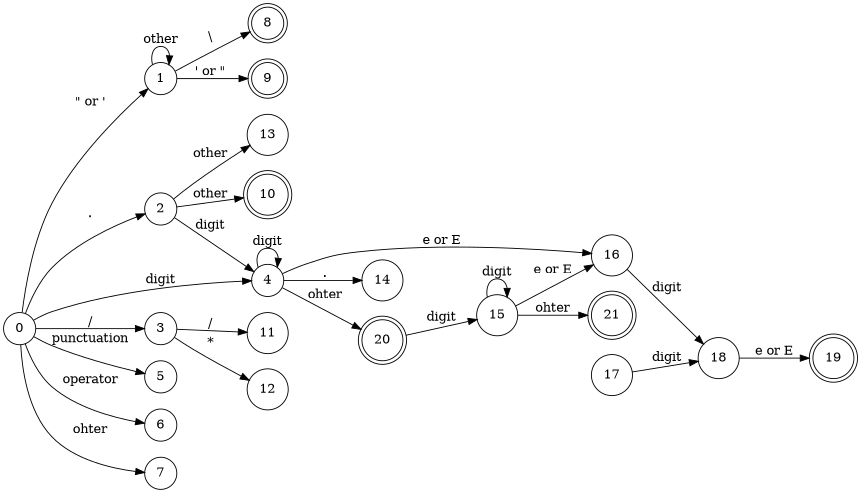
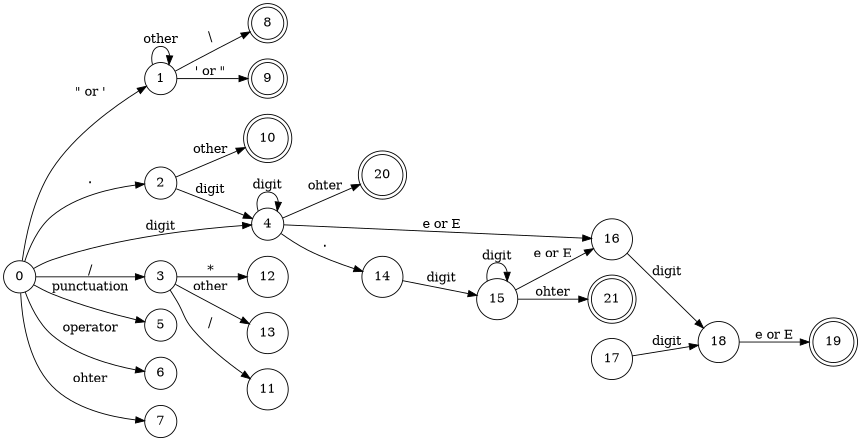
edge "2" -> "13": now "3" -> "13"
edge "20" -> "15": now "14" -> "15"
